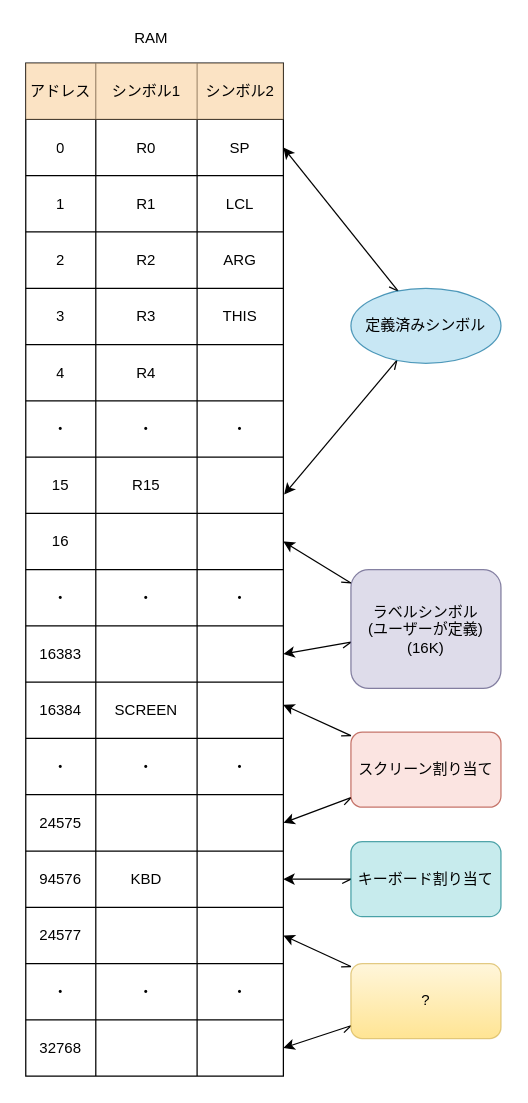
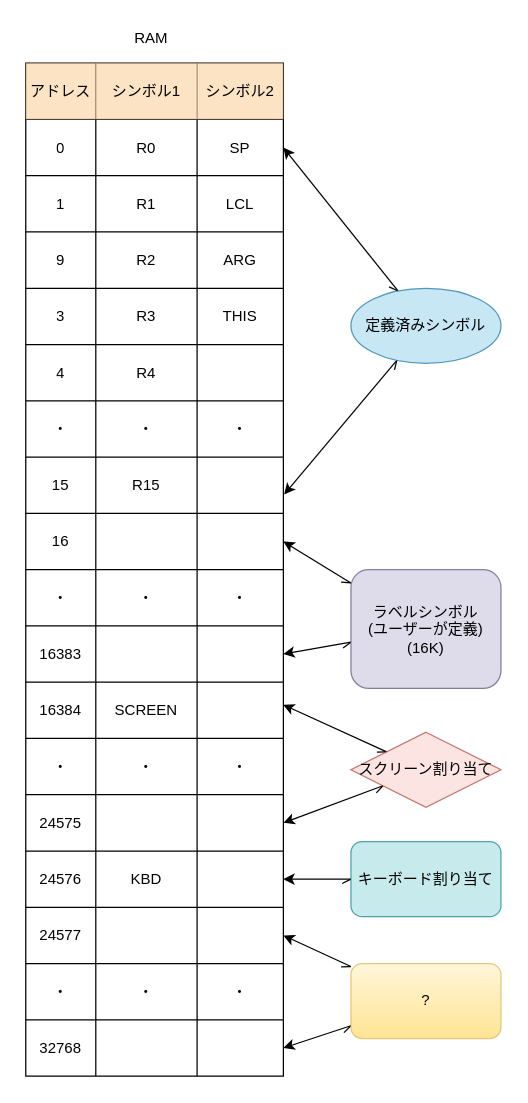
node "2": label "2" -> "9"
node "スクリーン割り当て": shape rounded rectangle -> diamond
node "94576": label "94576" -> "24576"
